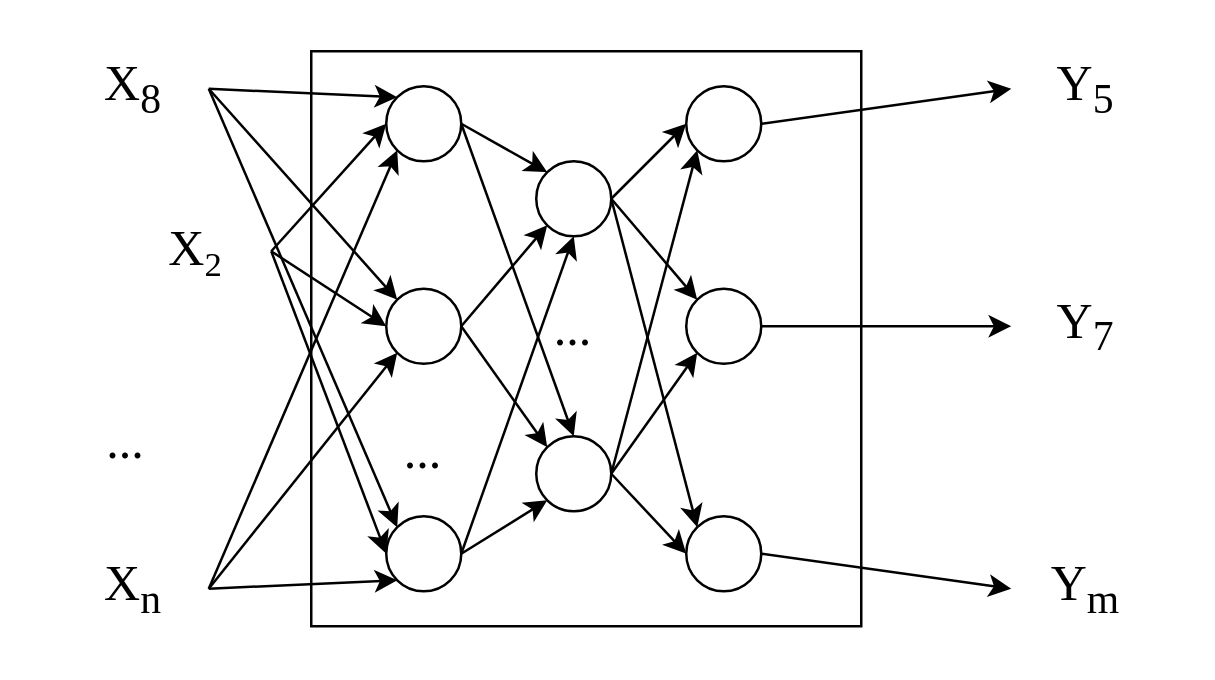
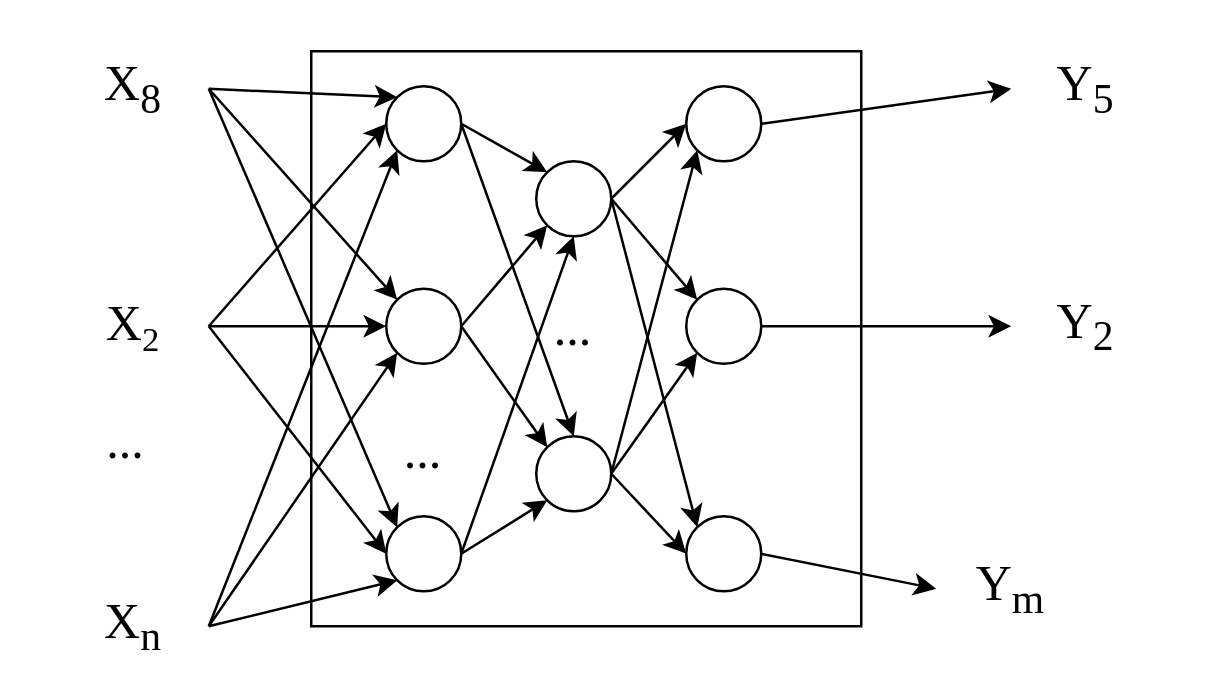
node "X2": moved (196, 251) -> (134, 326)
node "Y7": label "Y7" -> "Y2"
node "Xn": moved (134, 589) -> (134, 626)
node "Ym": moved (1086, 589) -> (1011, 589)
